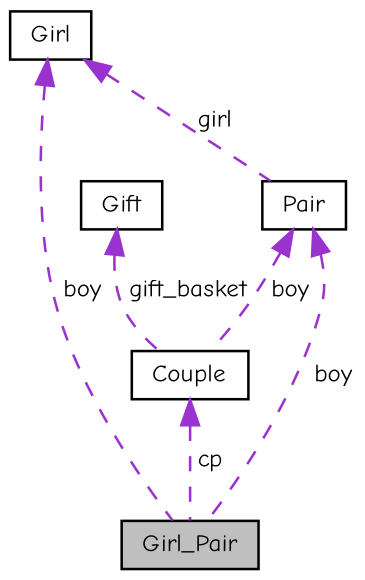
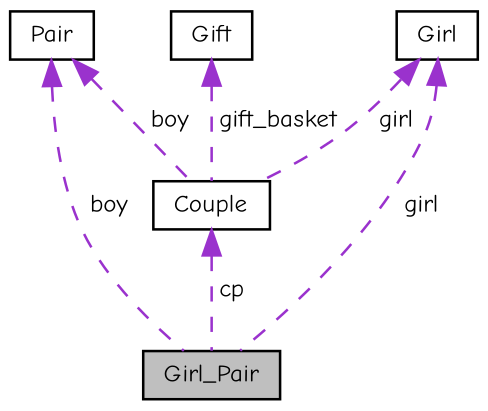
edge "Pair" -> "Girl": now "Couple" -> "Girl"
edge "Girl_Pair" -> "Girl": label " boy" -> " girl"
